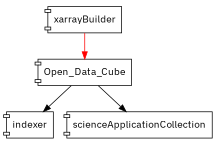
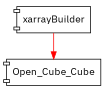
node "Open_Data_Cube": label "Open_Data_Cube" -> "Open_Cube_Cube"
node "indexer": removed
node "scienceApplicationCollection": removed
